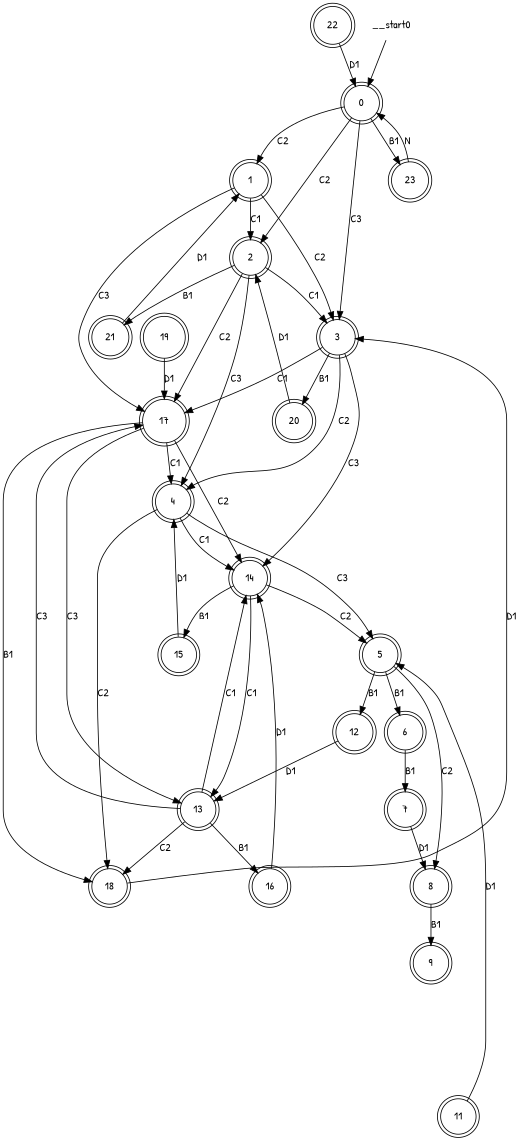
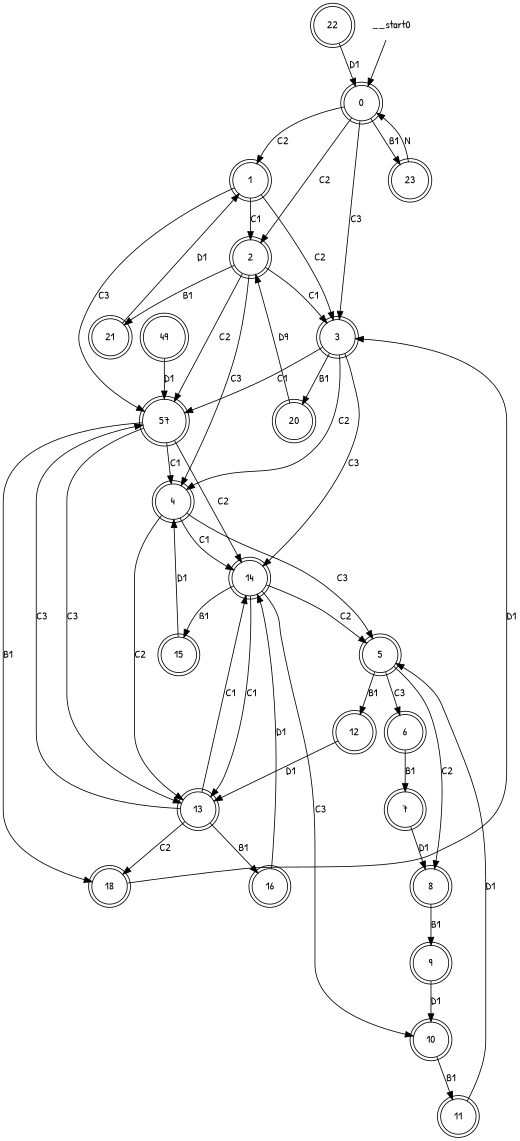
node "19": label "19" -> "49"
edge "20" -> "2": label "D1" -> "D9"
node "17": label "17" -> "57"
edge "4" -> "18": now "4" -> "13"
edge "5" -> "6": label "B1" -> "C3"
node "10": added
